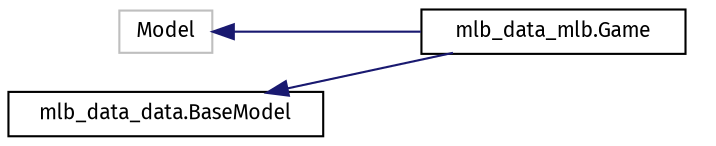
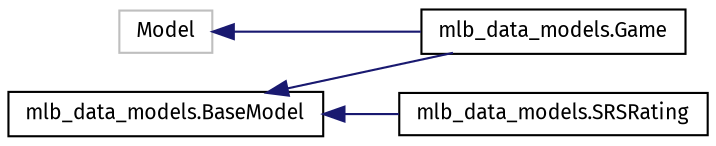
node "mlb_data_mlb.Game": label "mlb_data_mlb.Game" -> "mlb_data_models.Game"
node "mlb_data_data.BaseModel": label "mlb_data_data.BaseModel" -> "mlb_data_models.BaseModel"
node "mlb_data_models.SRSRating": added
